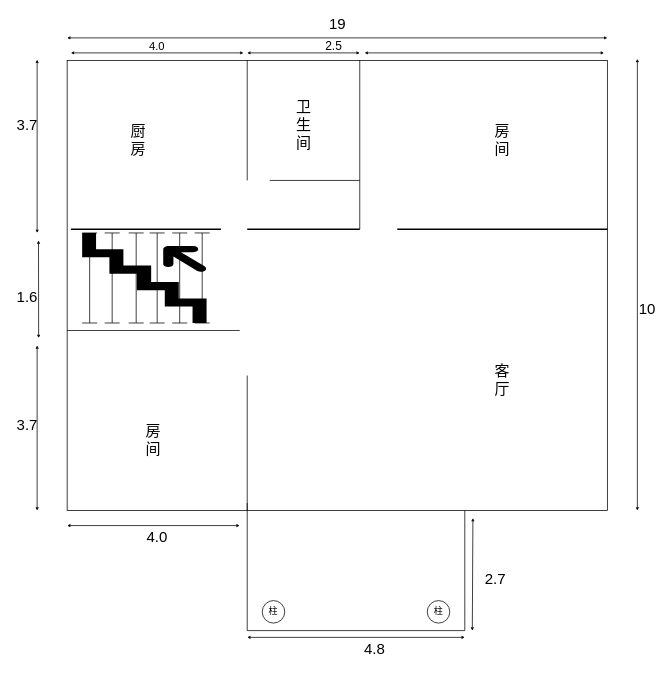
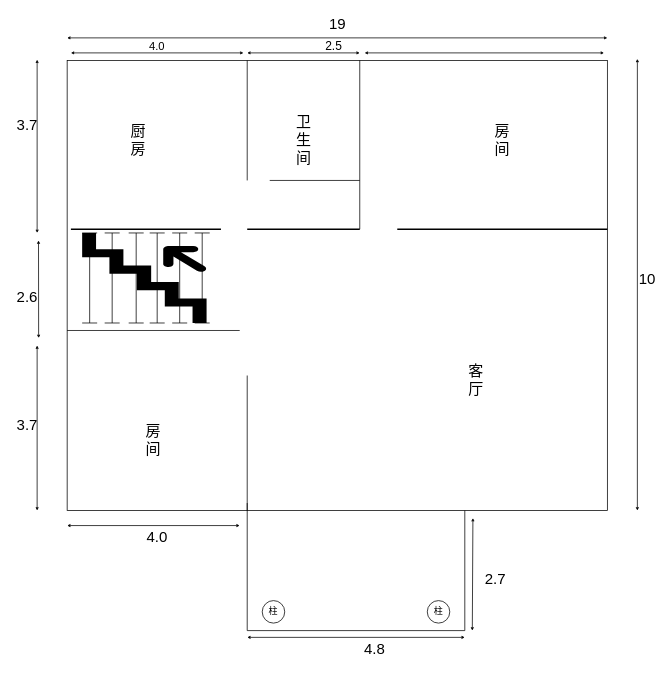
node "卫生间": moved (303, 124) -> (303, 139)
node "1.6": label "1.6" -> "2.6"
node "10": moved (647, 308) -> (647, 278)
node "客厅": moved (502, 379) -> (476, 379)
